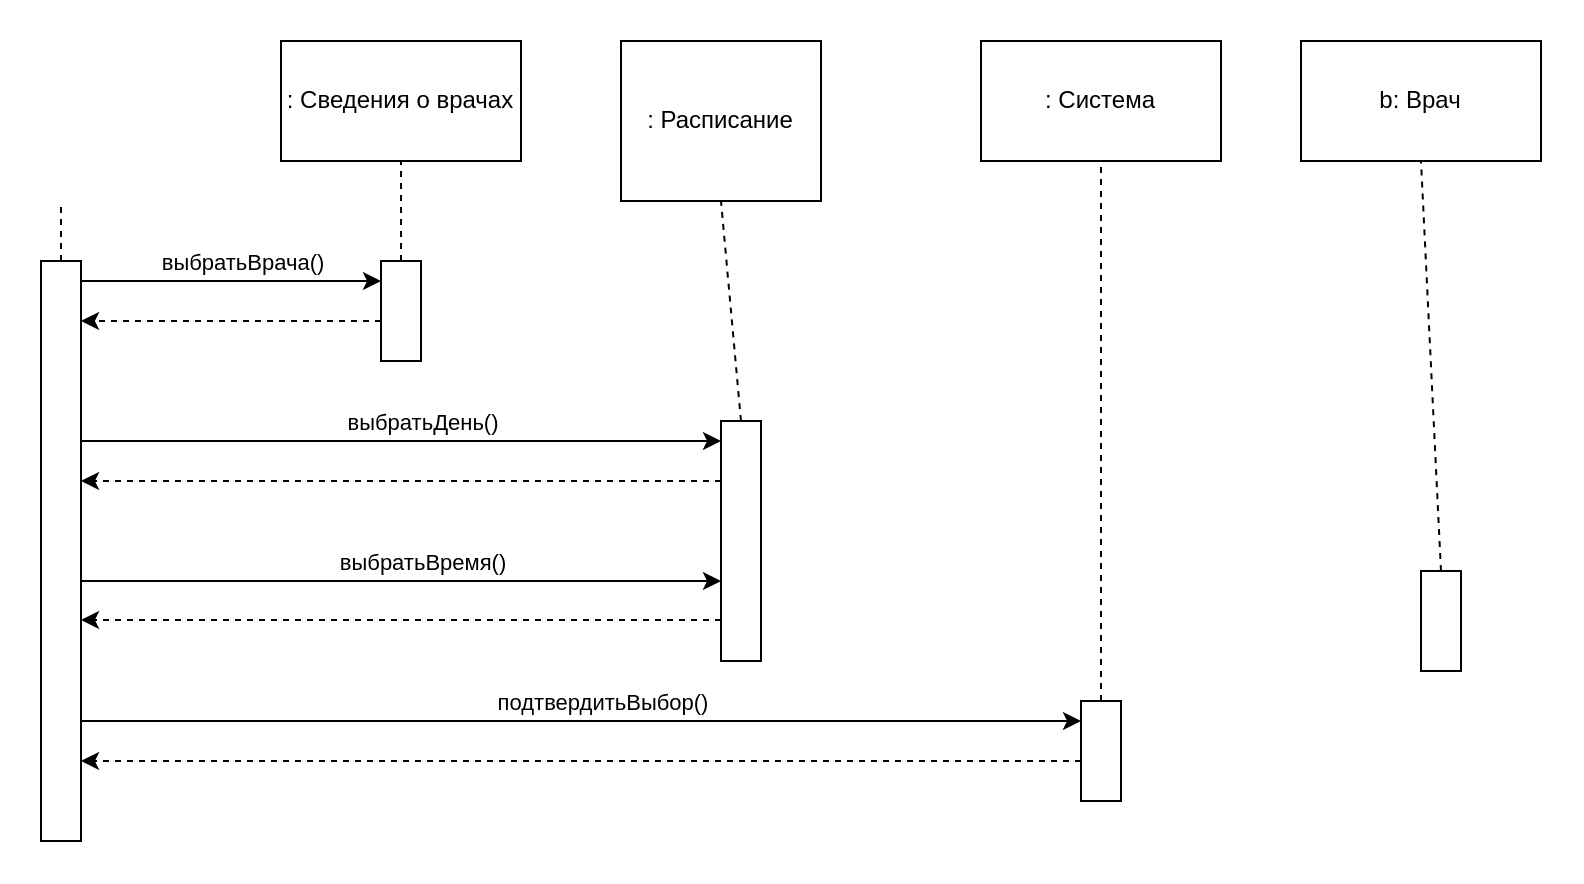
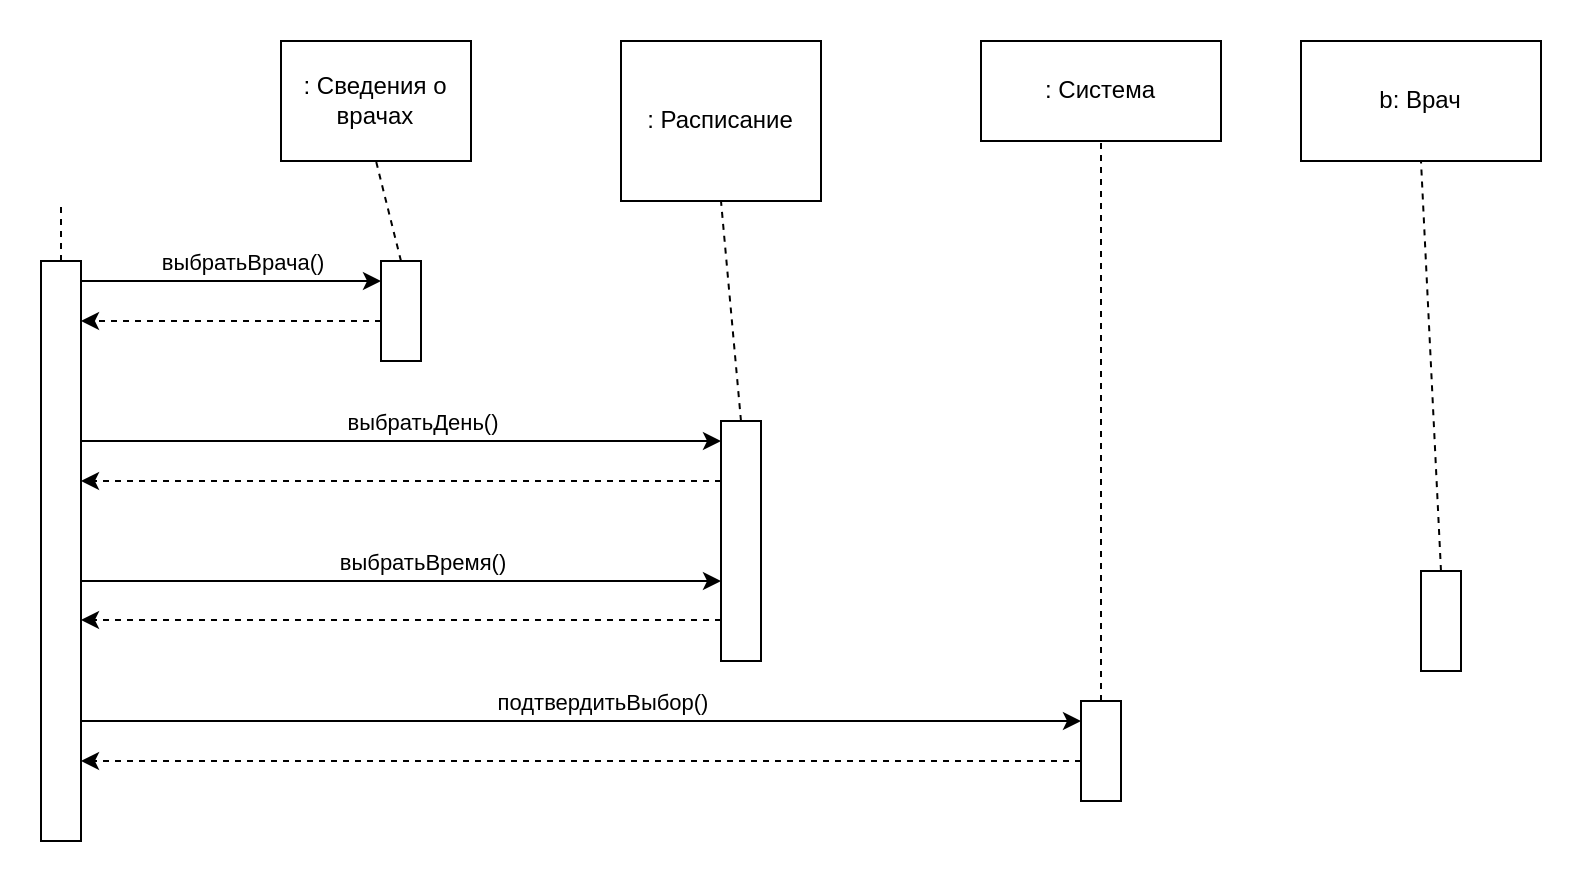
node ": Сведения о врачах": size 240x120 -> 190x120
node ": Система": size 240x120 -> 240x100
